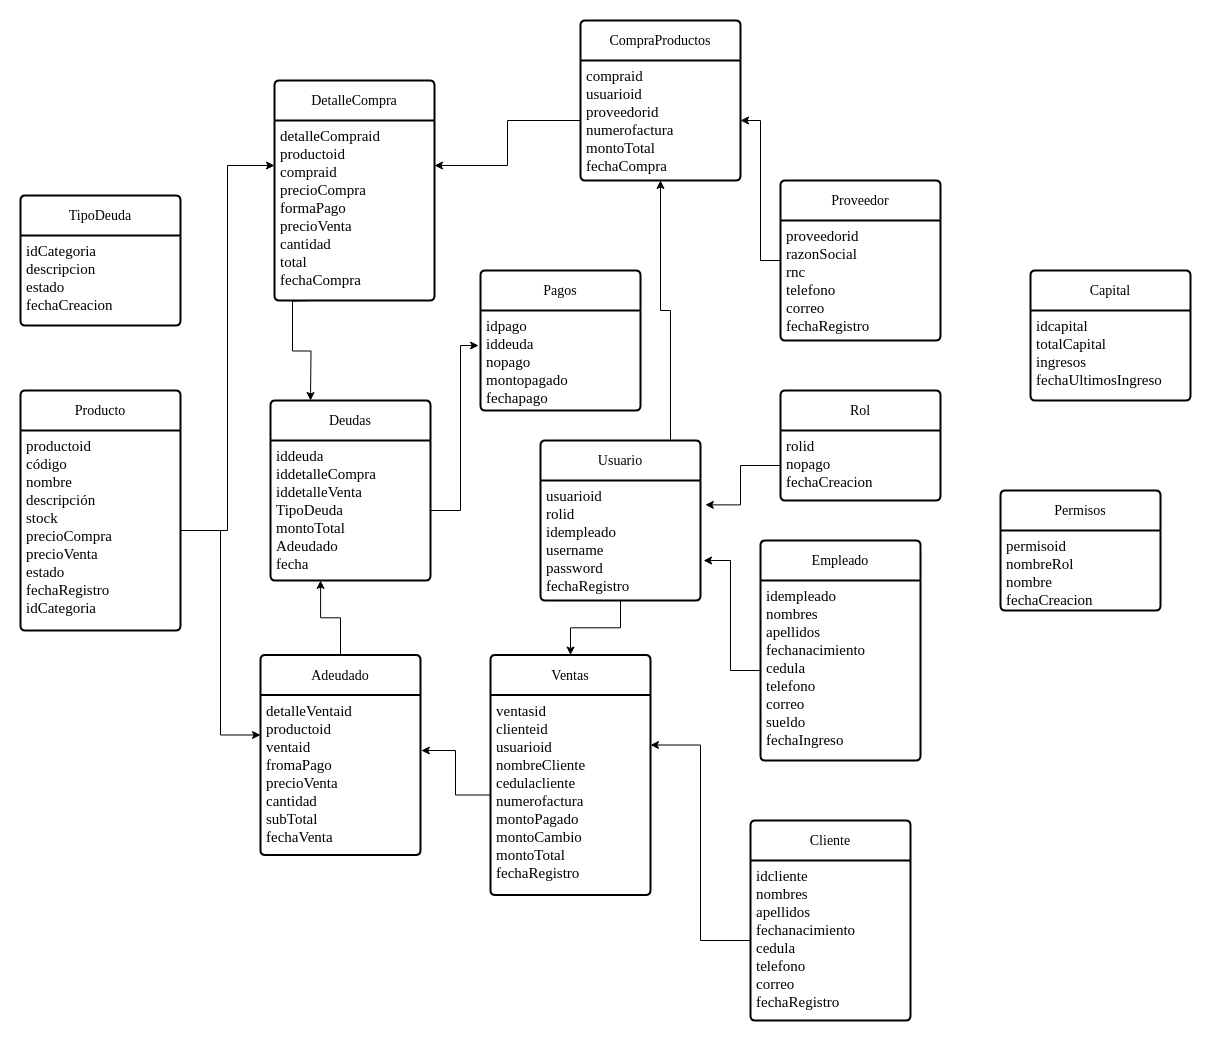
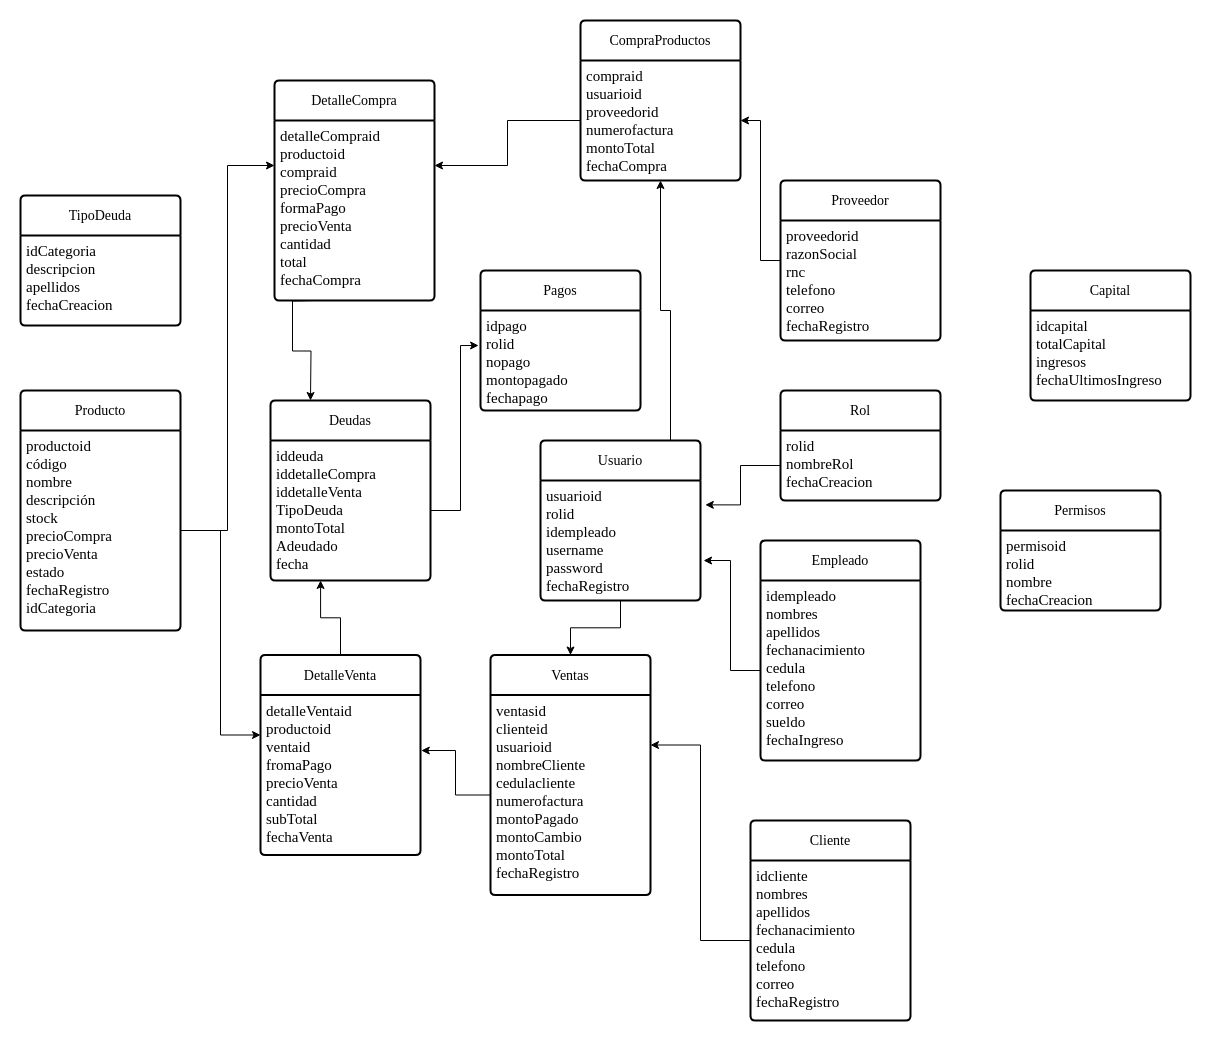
node "idCategoria descripcion estado fechaCreacion": label "idCategoria descripcion estado fechaCreacion" -> "idCategoria descripcion apellidos fechaCreacion"
node "idpago iddeuda nopago montopagado fechapago": label "idpago iddeuda nopago montopagado fechapago" -> "idpago rolid nopago montopagado fechapago"
node "rolid nopago fechaCreacion": label "rolid nopago fechaCreacion" -> "rolid nombreRol fechaCreacion"
node "permisoid nombreRol nombre fechaCreacion": label "permisoid nombreRol nombre fechaCreacion" -> "permisoid rolid nombre fechaCreacion"
node "Adeudado": label "Adeudado" -> "DetalleVenta"
